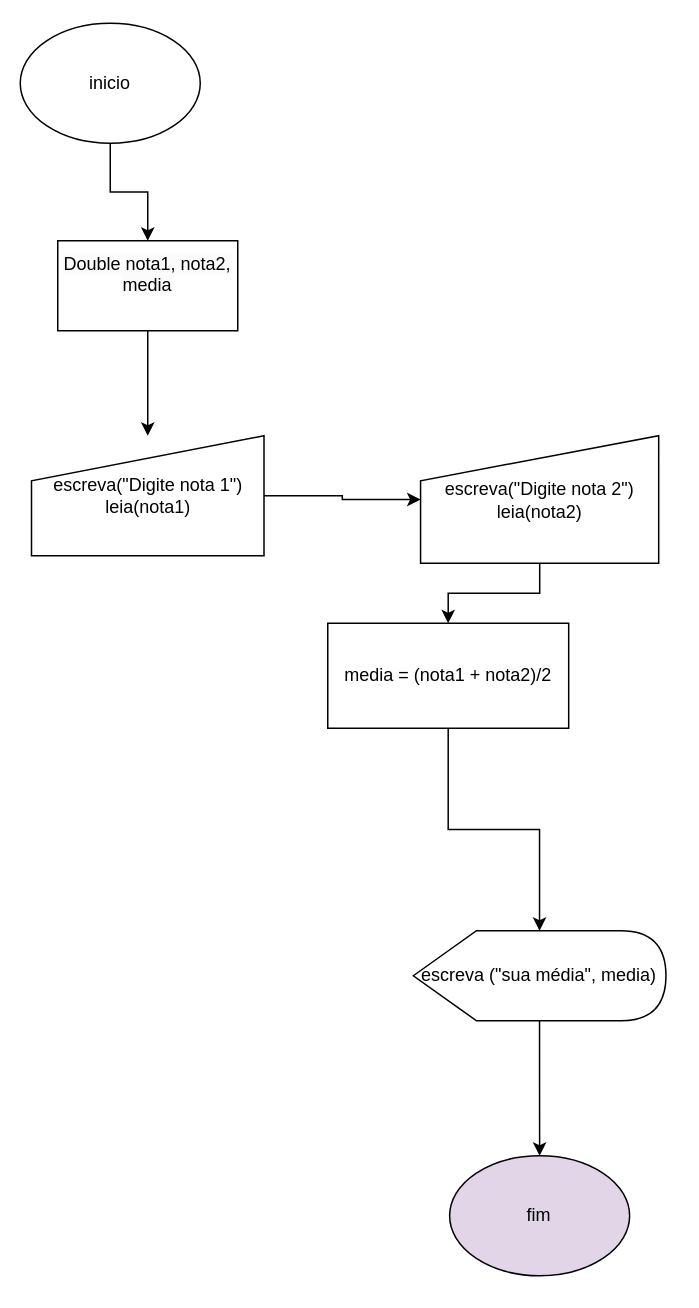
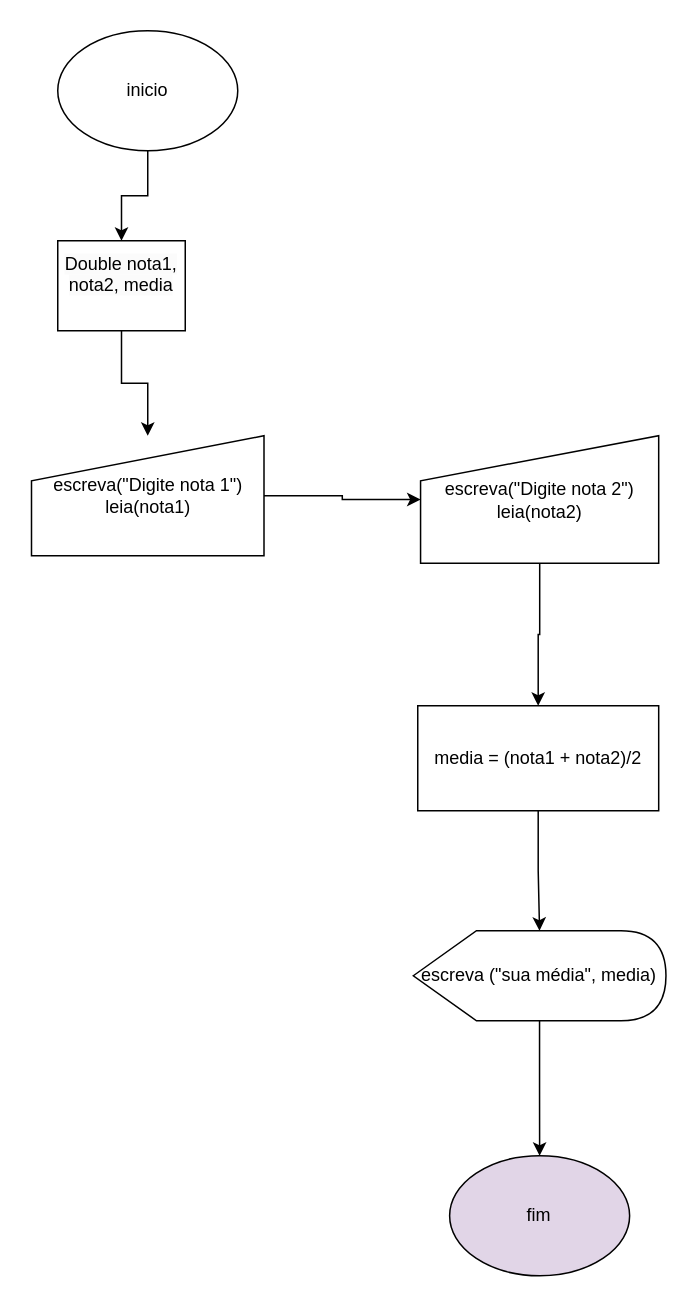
node "inicio": moved (110, 83) -> (148, 91)
node "Double nota1, nota2, media": size 180x90 -> 128x90
node "media = (nota1 + nota2)/2": moved (448, 676) -> (538, 758)
